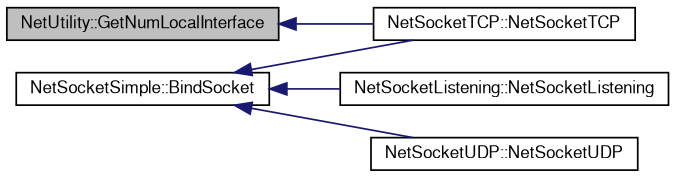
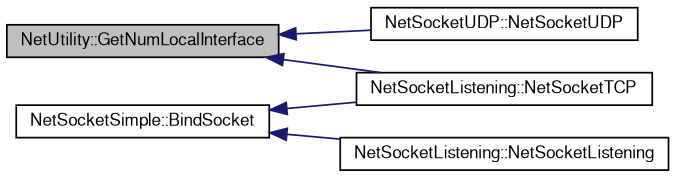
node "NetSocketTCP::NetSocketTCP": label "NetSocketTCP::NetSocketTCP" -> "NetSocketListening::NetSocketTCP"
edge "NetSocketUDP::NetSocketUDP" -> "NetSocketSimple::BindSocket": now "NetSocketUDP::NetSocketUDP" -> "NetUtility::GetNumLocalInterface"
